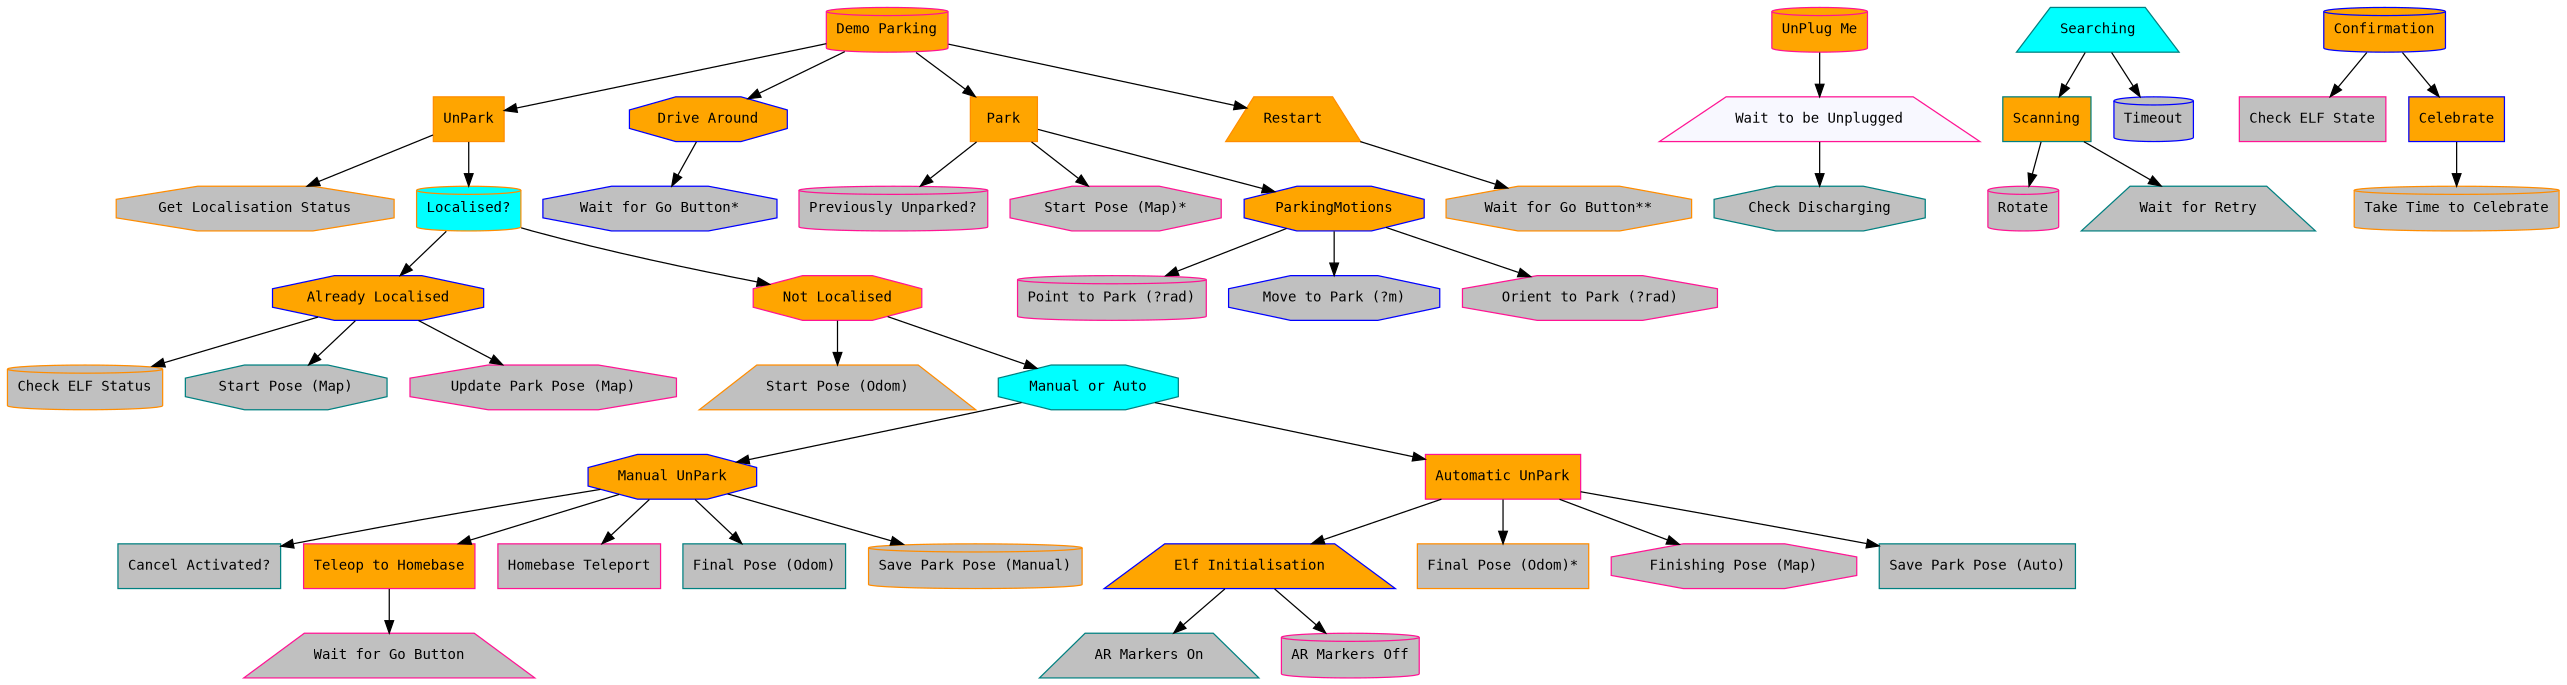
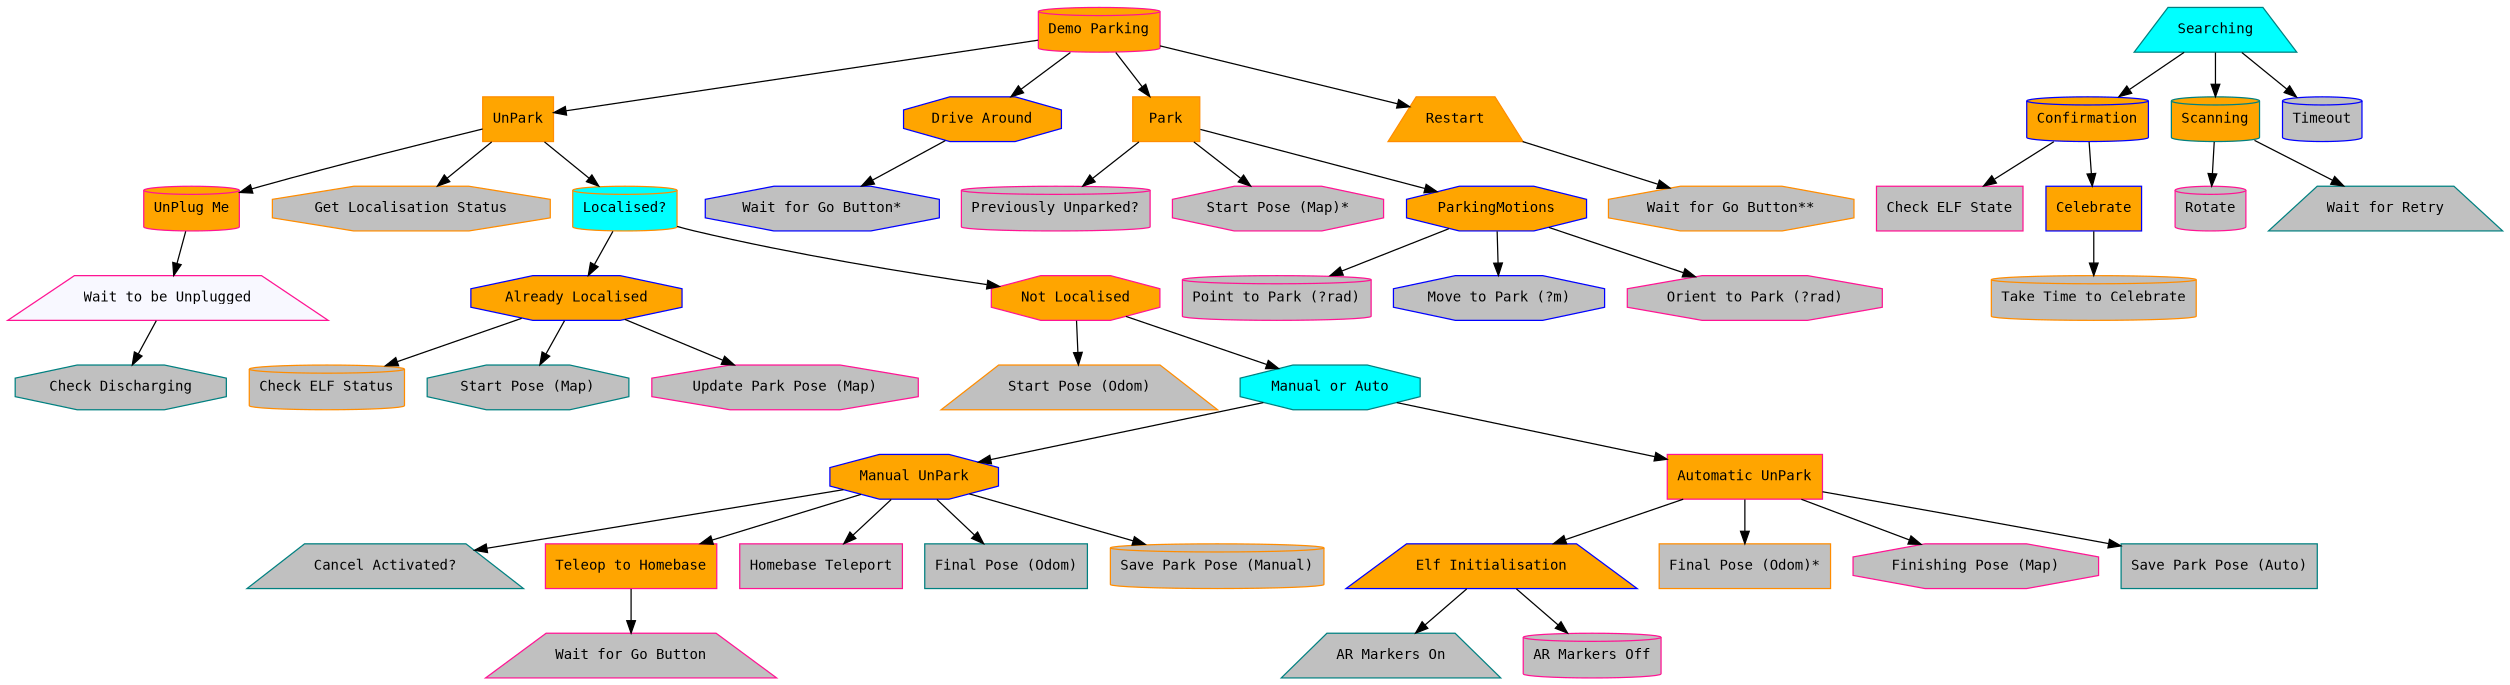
edge "Searching" -> "Confirmation": added
node "Scanning": shape box -> cylinder
edge "UnPark" -> "UnPlug Me": added
node "Cancel Activated?": shape box -> trapezium
